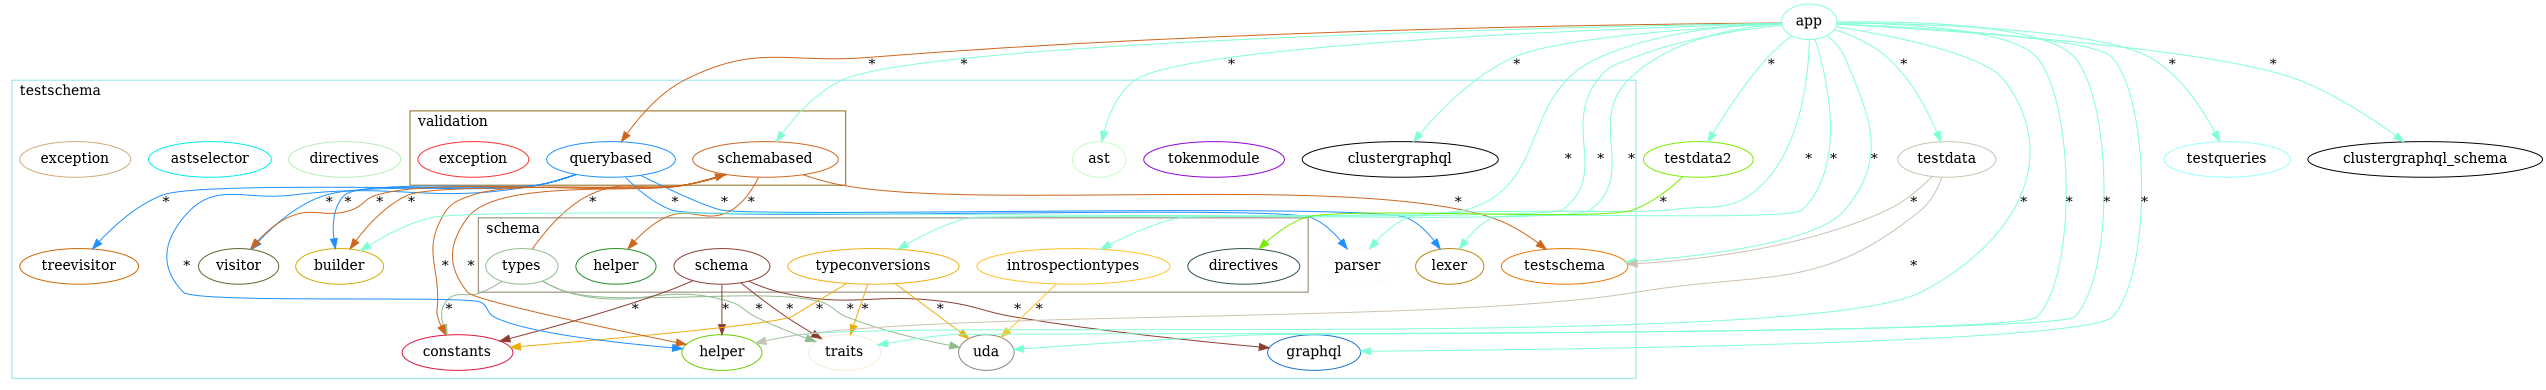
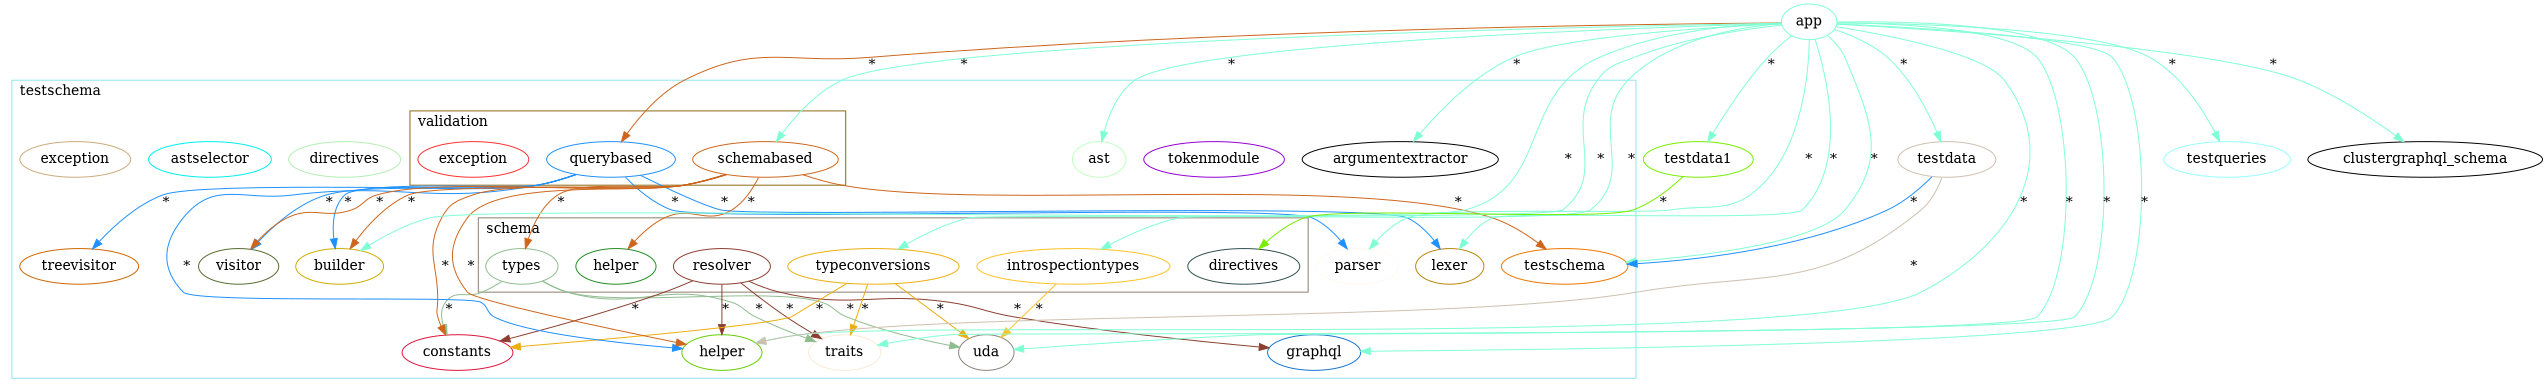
node "clustergraphql": label "clustergraphql" -> "argumentextractor"
node "testdata2": label "testdata2" -> "testdata1"
edge "types" -> "schemabased": reversed
edge "testdata" -> "testschema": color antiquewhite3 -> dodgerblue
node "schema": label "schema" -> "resolver"
